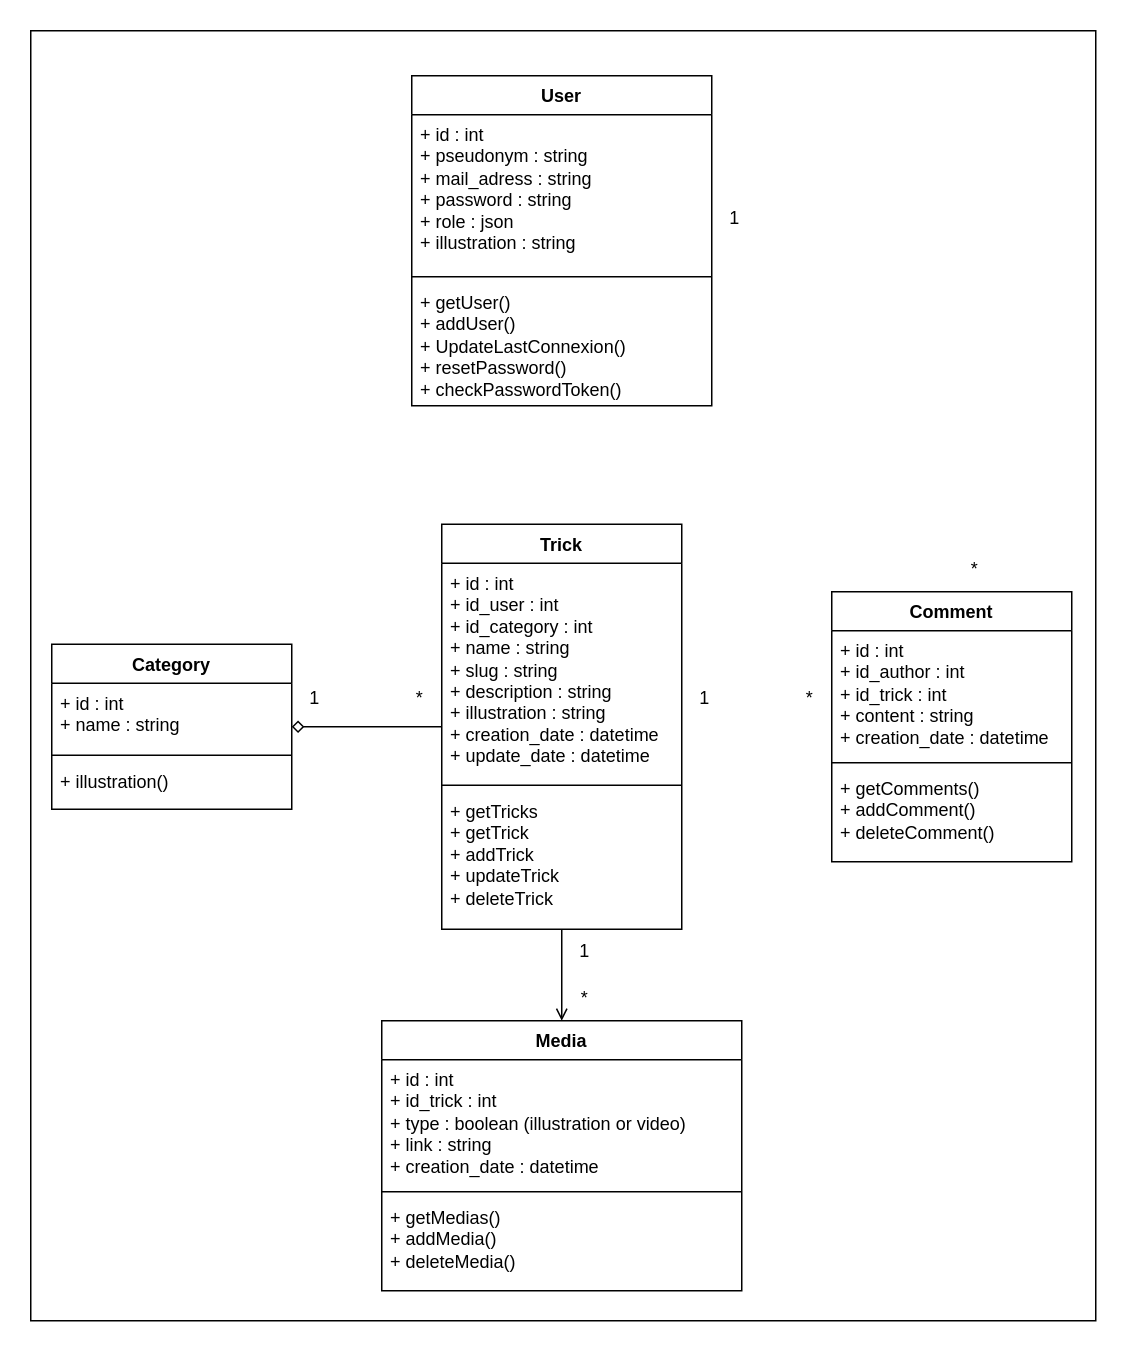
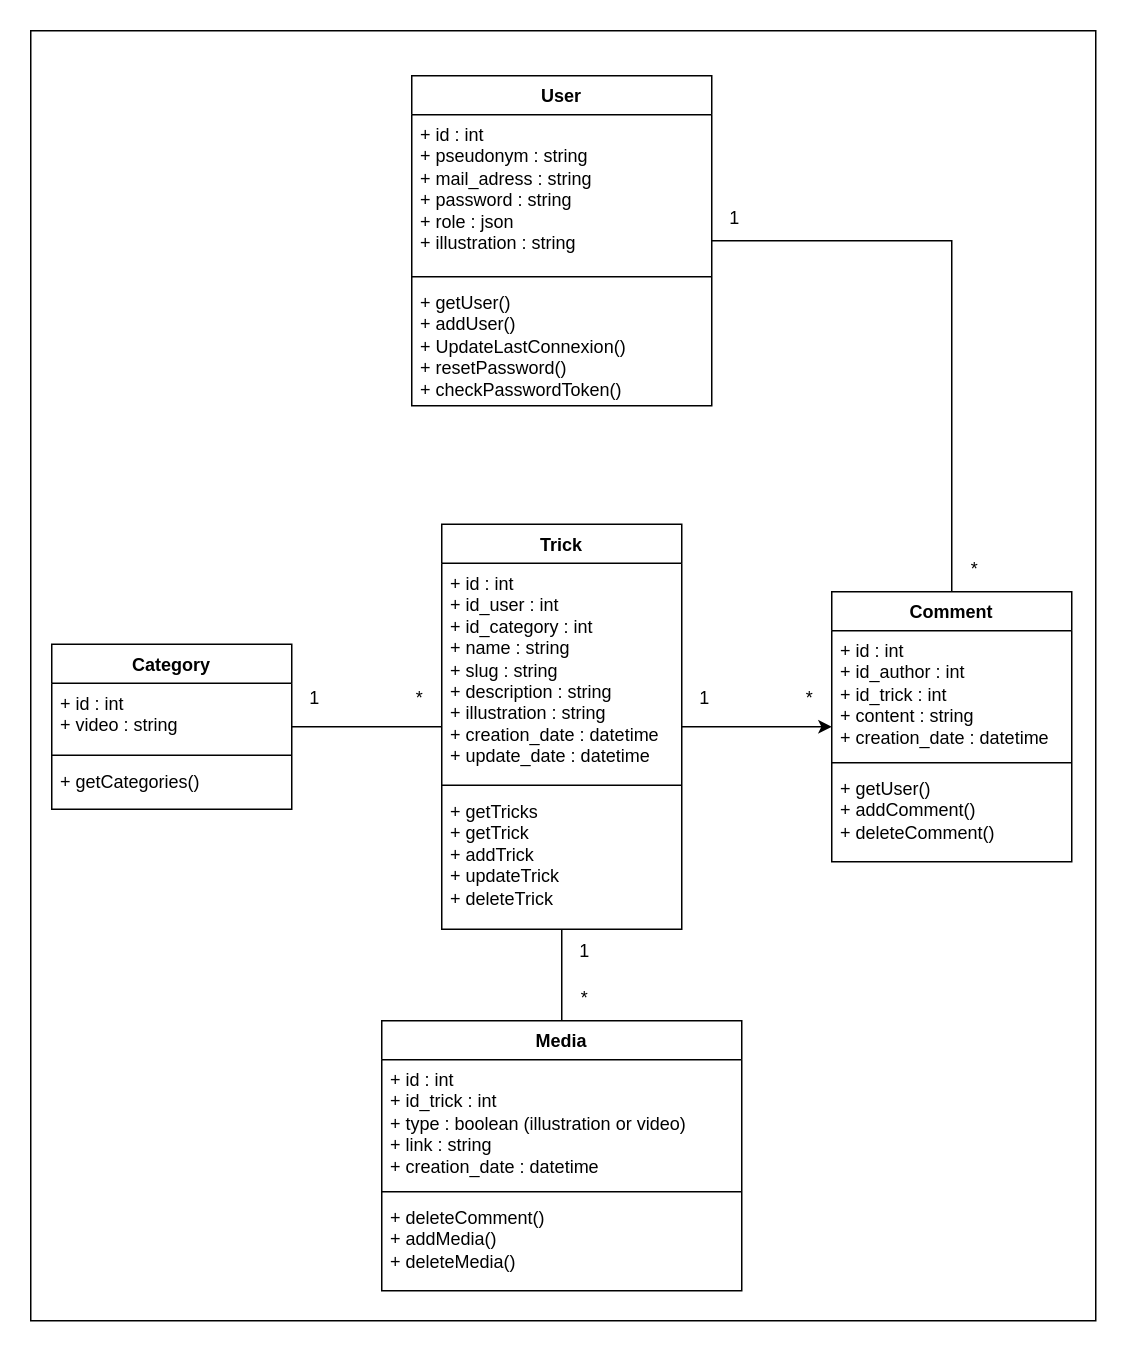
edge "User" -- "Comment": added
node "+ id : int + name : string": label "+ id : int + name : string" -> "+ id : int + video : string"
edge "Trick" -> "Category": arrowhead diamond -> none
edge "Trick" -> "Comment": added
node "+ illustration()": label "+ illustration()" -> "+ getCategories()"
node "+ getComments() + addComment() + deleteComment()": label "+ getComments() + addComment() + deleteComment()" -> "+ getUser() + addComment() + deleteComment()"
edge "Trick" -> "Media": arrowhead open -> none
node "+ getMedias() + addMedia() + deleteMedia()": label "+ getMedias() + addMedia() + deleteMedia()" -> "+ deleteComment() + addMedia() + deleteMedia()"
